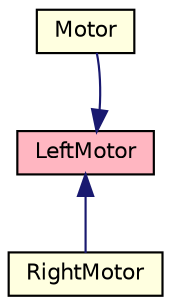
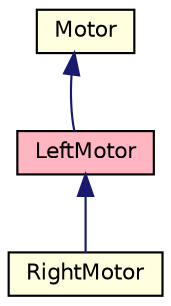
edge "Motor" -> "LeftMotor": reversed
